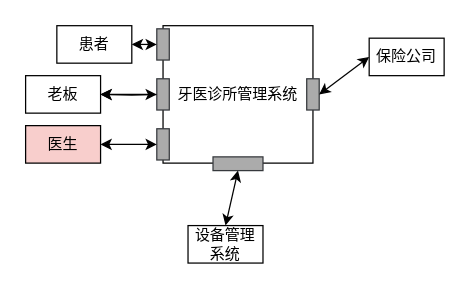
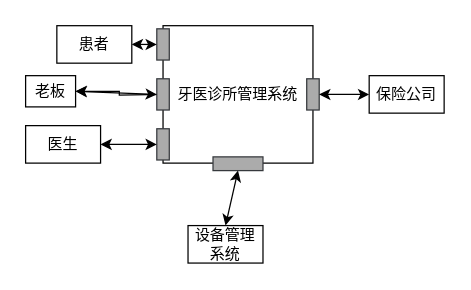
node "保险公司": moved (407, 57) -> (407, 94)
node "老板": size 75x38 -> 50x31
node "医生": fillcolor #f8cecc -> #ffffff
